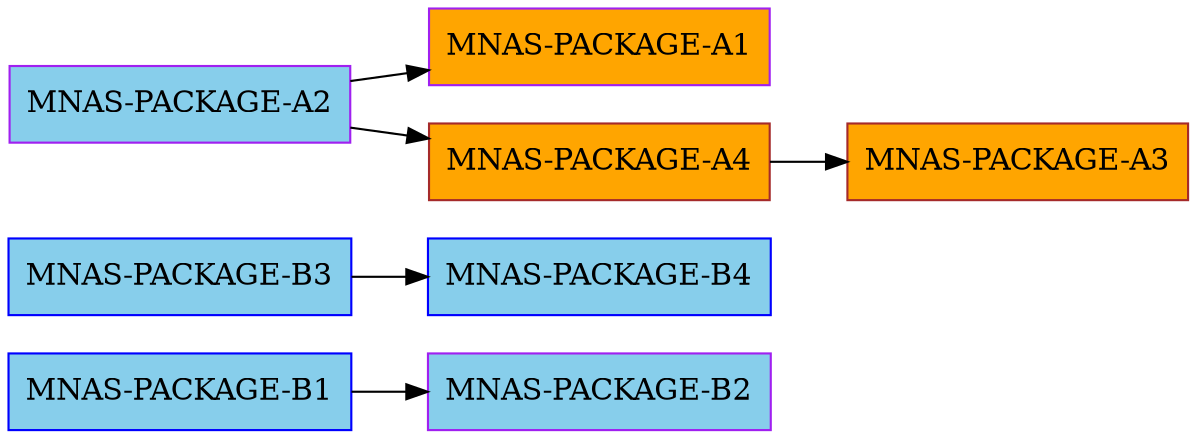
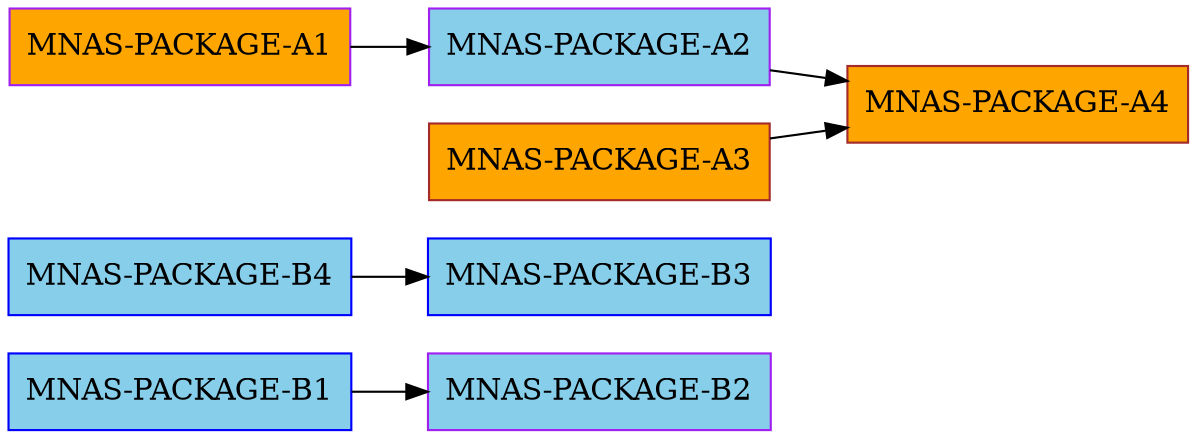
edge "MNAS-PACKAGE-A2" -> "MNAS-PACKAGE-A1": reversed
edge "MNAS-PACKAGE-A4" -> "MNAS-PACKAGE-A3": reversed
edge "MNAS-PACKAGE-B3" -> "MNAS-PACKAGE-B4": reversed
